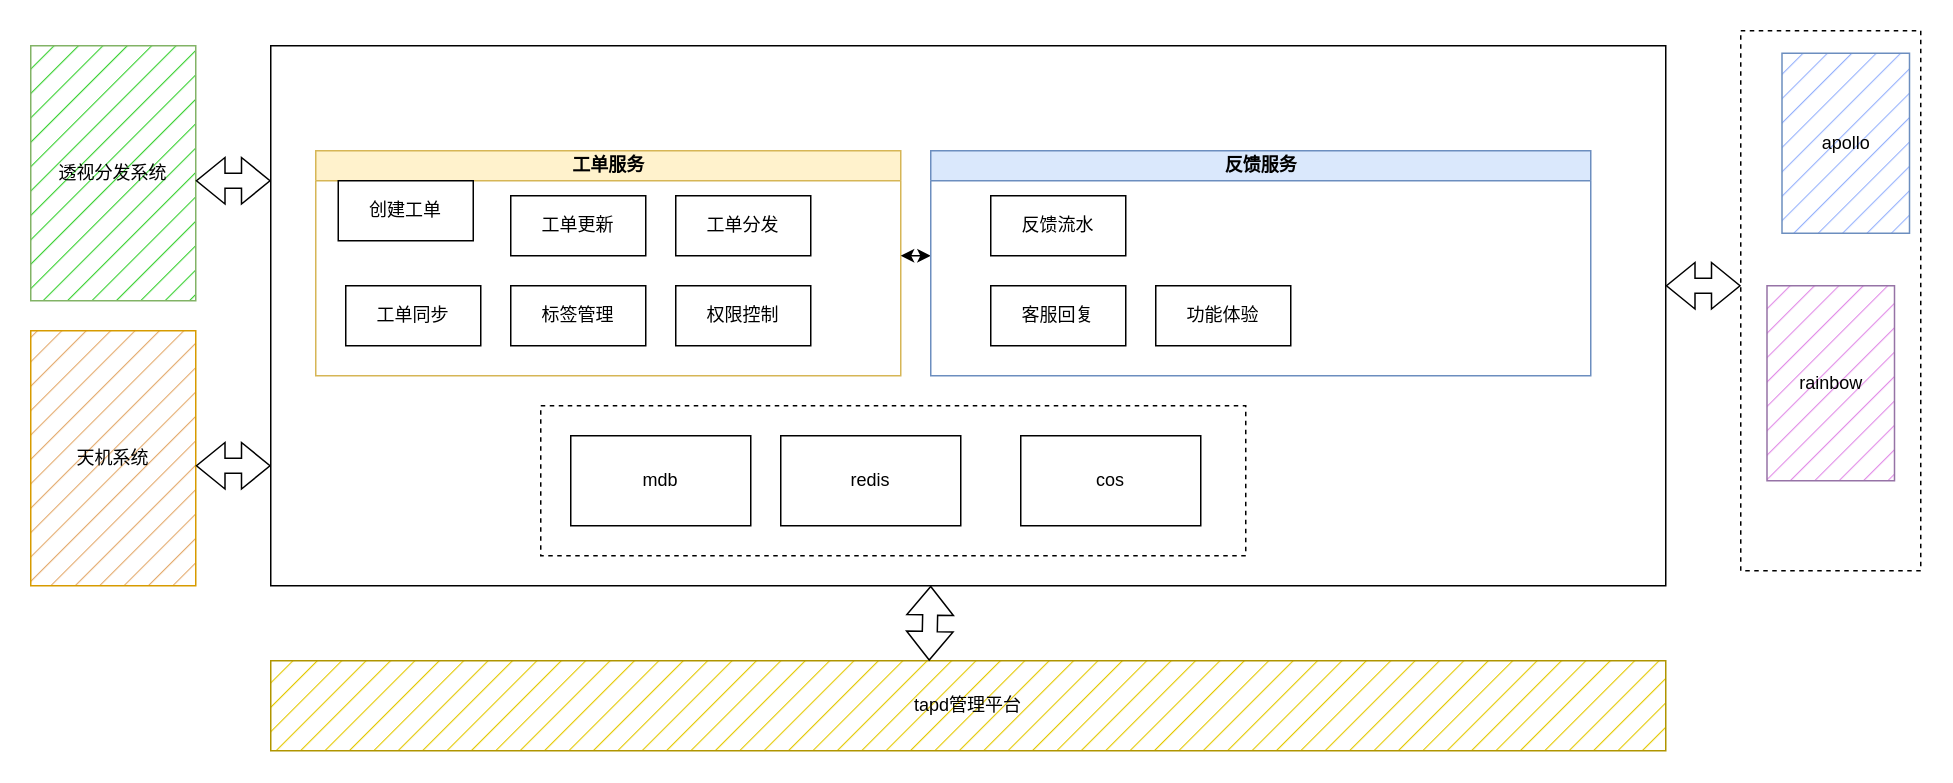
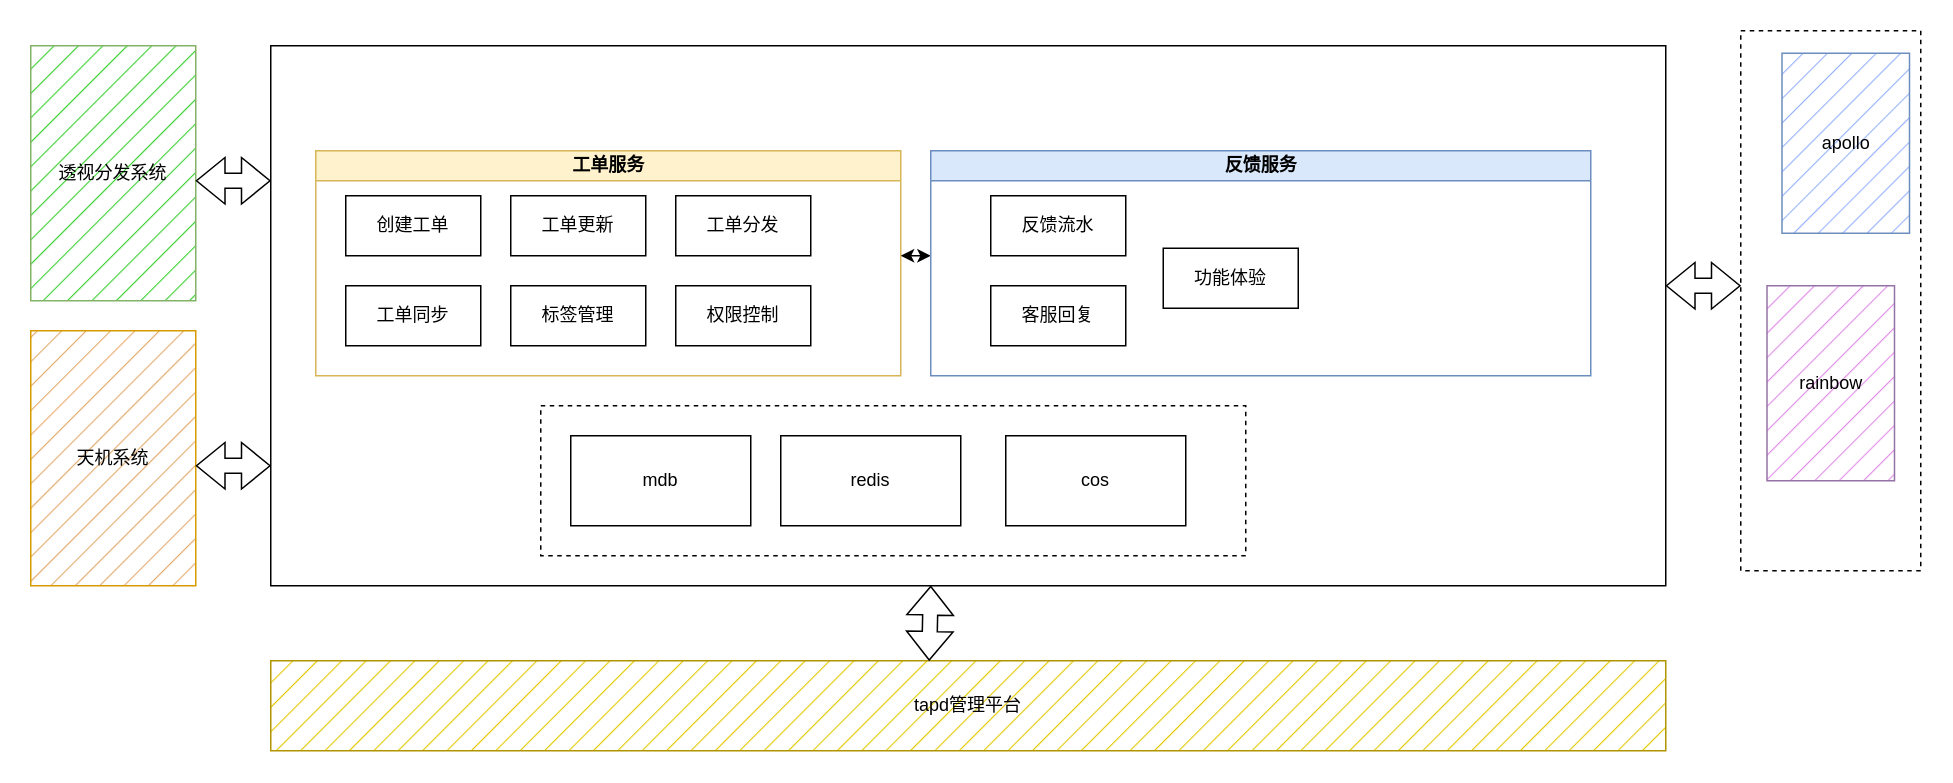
node "创建工单": moved (406, 211) -> (413, 226)
node "功能体验": moved (1223, 316) -> (1231, 278)
node "cos": moved (1111, 481) -> (1096, 481)
